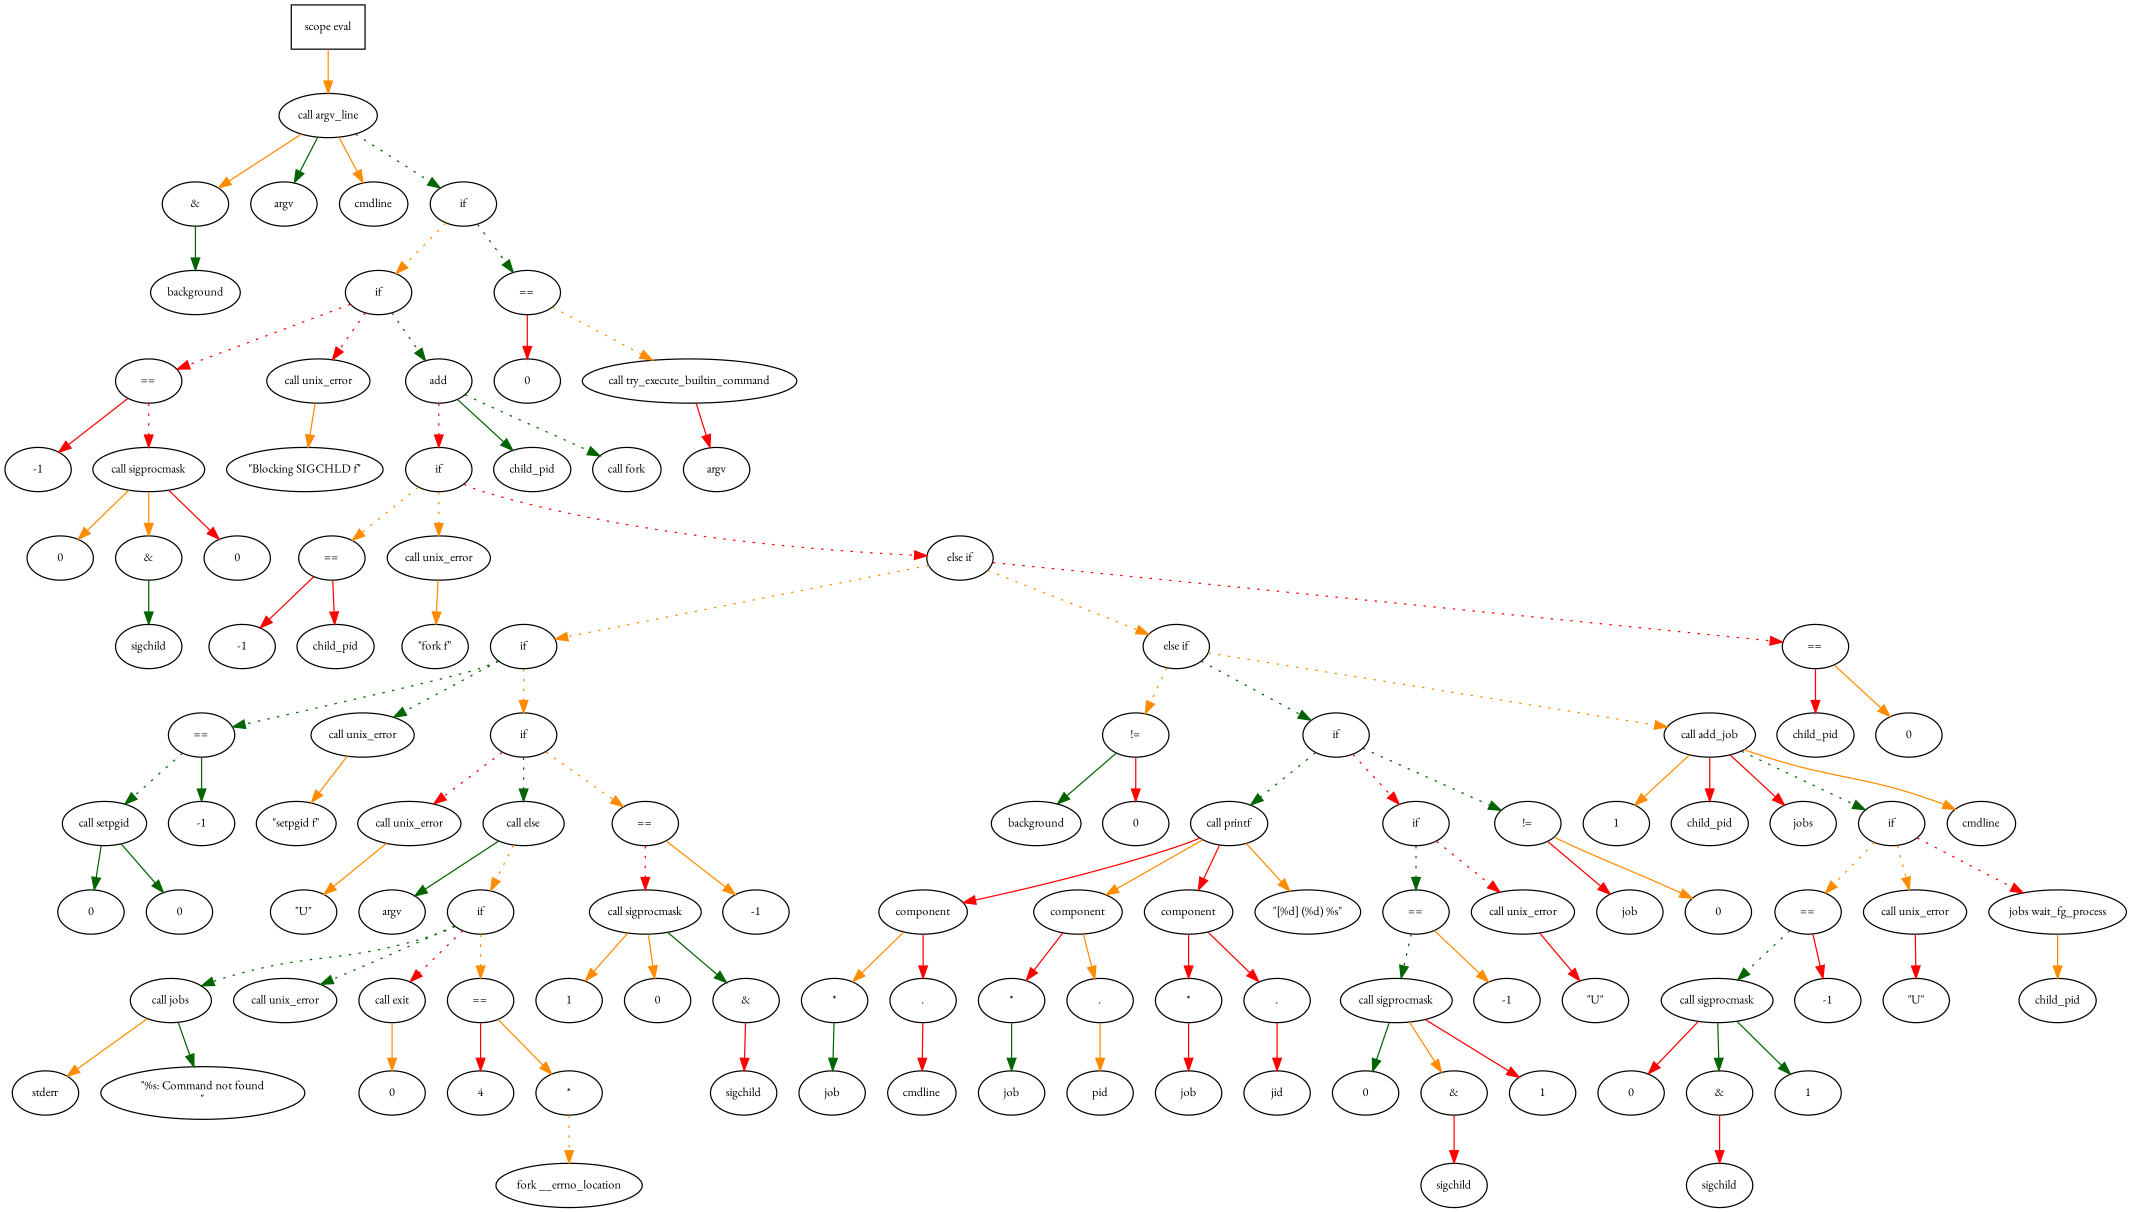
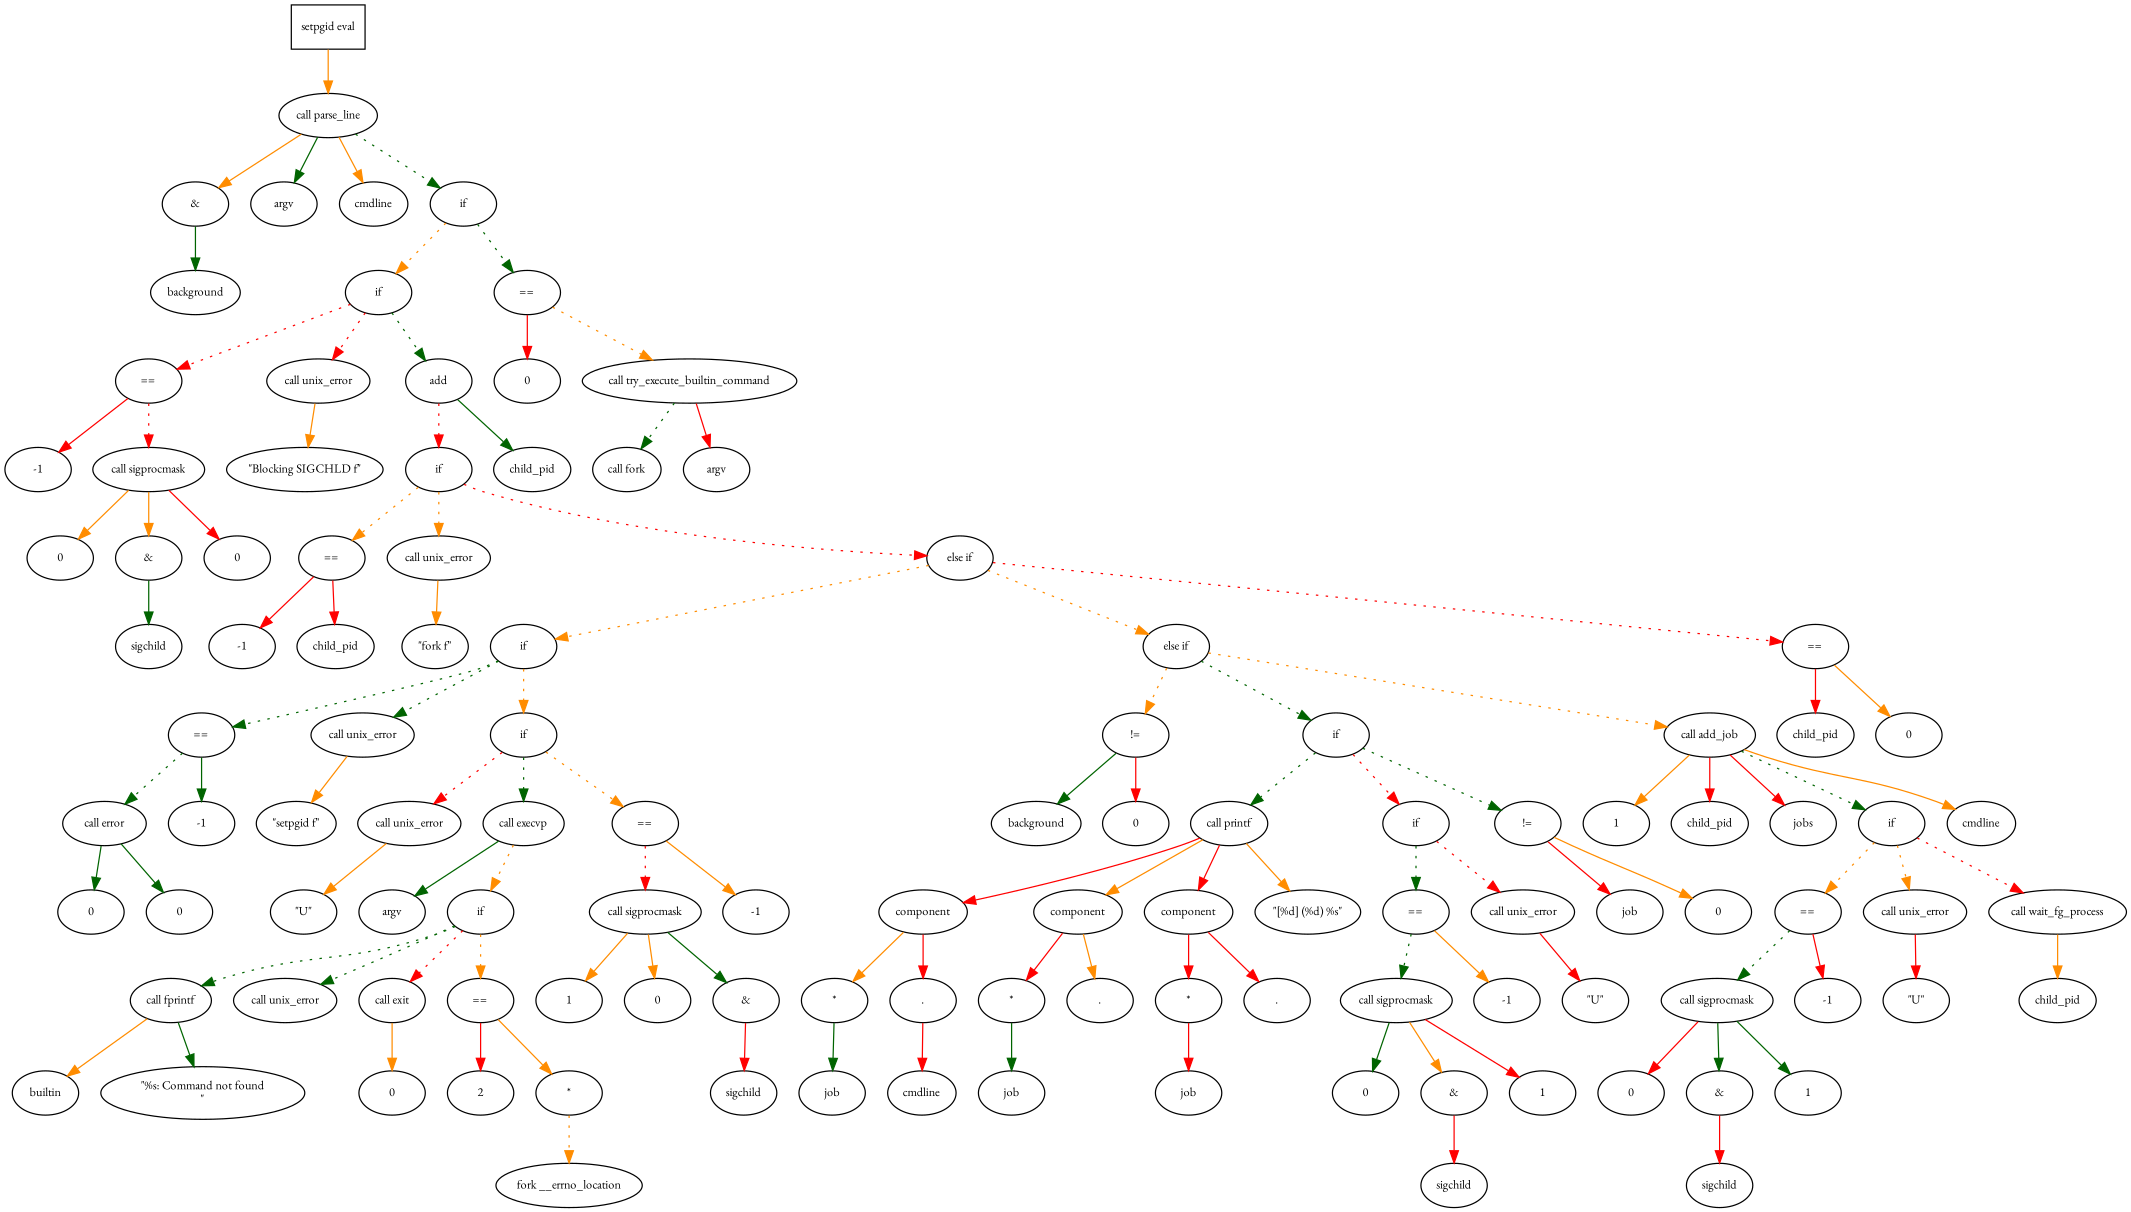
node "scope eval": label "scope eval" -> "setpgid eval"
node "call argv_line": label "call argv_line" -> "call parse_line"
edge "add" -> "call fork": now "call try_execute_builtin_command" -> "call fork"
node "call setpgid": label "call setpgid" -> "call error"
node "call else": label "call else" -> "call execvp"
node "jobs wait_fg_process": label "jobs wait_fg_process" -> "call wait_fg_process"
node "call jobs": label "call jobs" -> "call fprintf"
node "stderr": label "stderr" -> "builtin"
node "4": label "4" -> "2"
node "pid": removed
node "jid": removed
